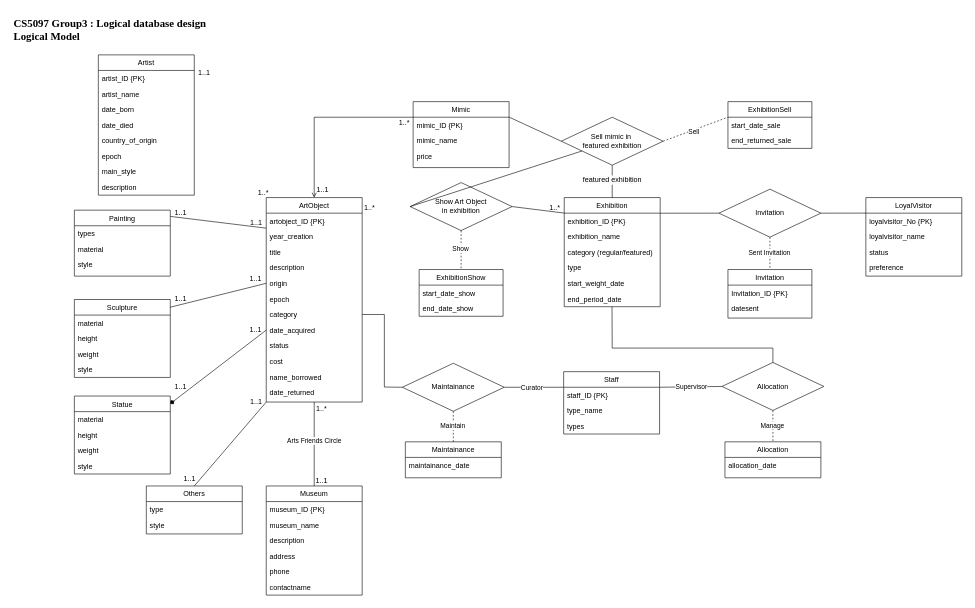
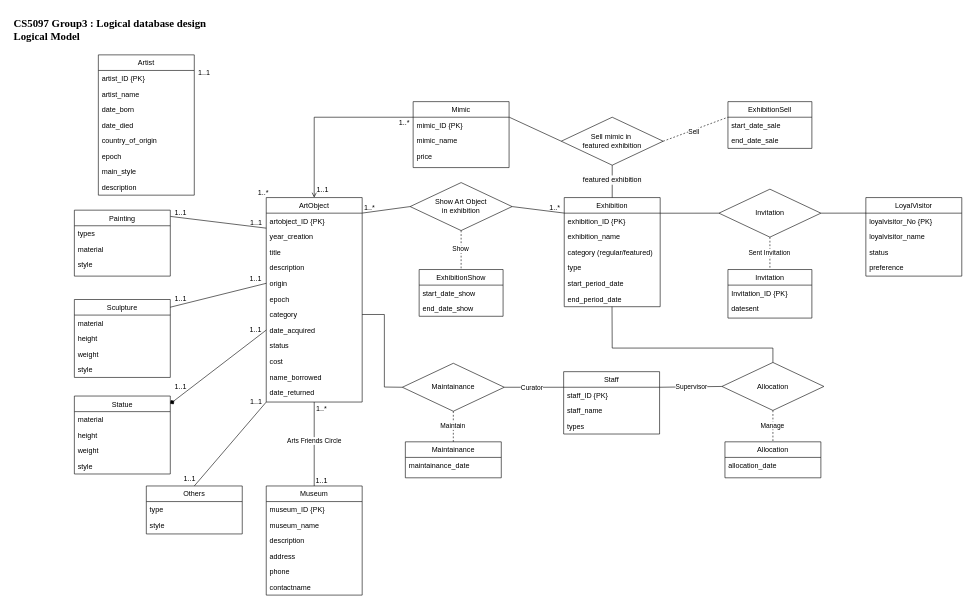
node "end_returned_sale": label "end_returned_sale" -> "end_date_sale"
edge "Sell mimic in featured exhibition" -- "Show Art Object in exhibition": now "artobject_ID {PK}" -- "Show Art Object in exhibition"
node "start_weight_date": label "start_weight_date" -> "start_period_date"
node "type_name": label "type_name" -> "staff_name"
